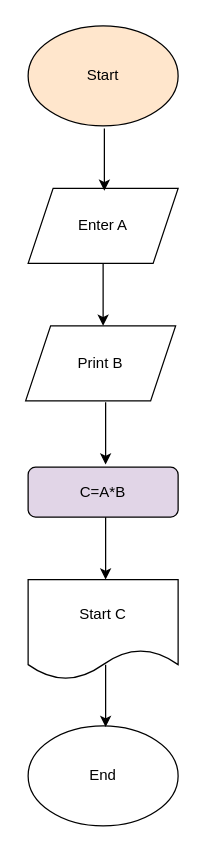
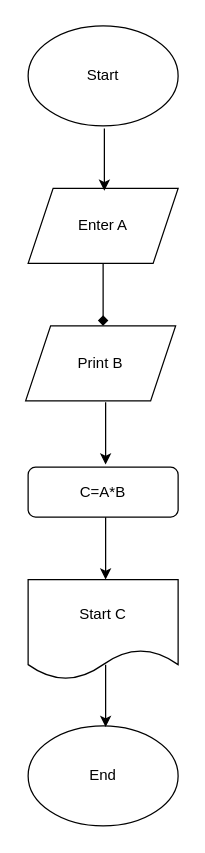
node "Start": fillcolor #ffe6cc -> #ffffff
edge "Enter A" -> "Print B": arrowhead classic -> diamond
node "C=A*B": fillcolor #e1d5e7 -> #ffffff
